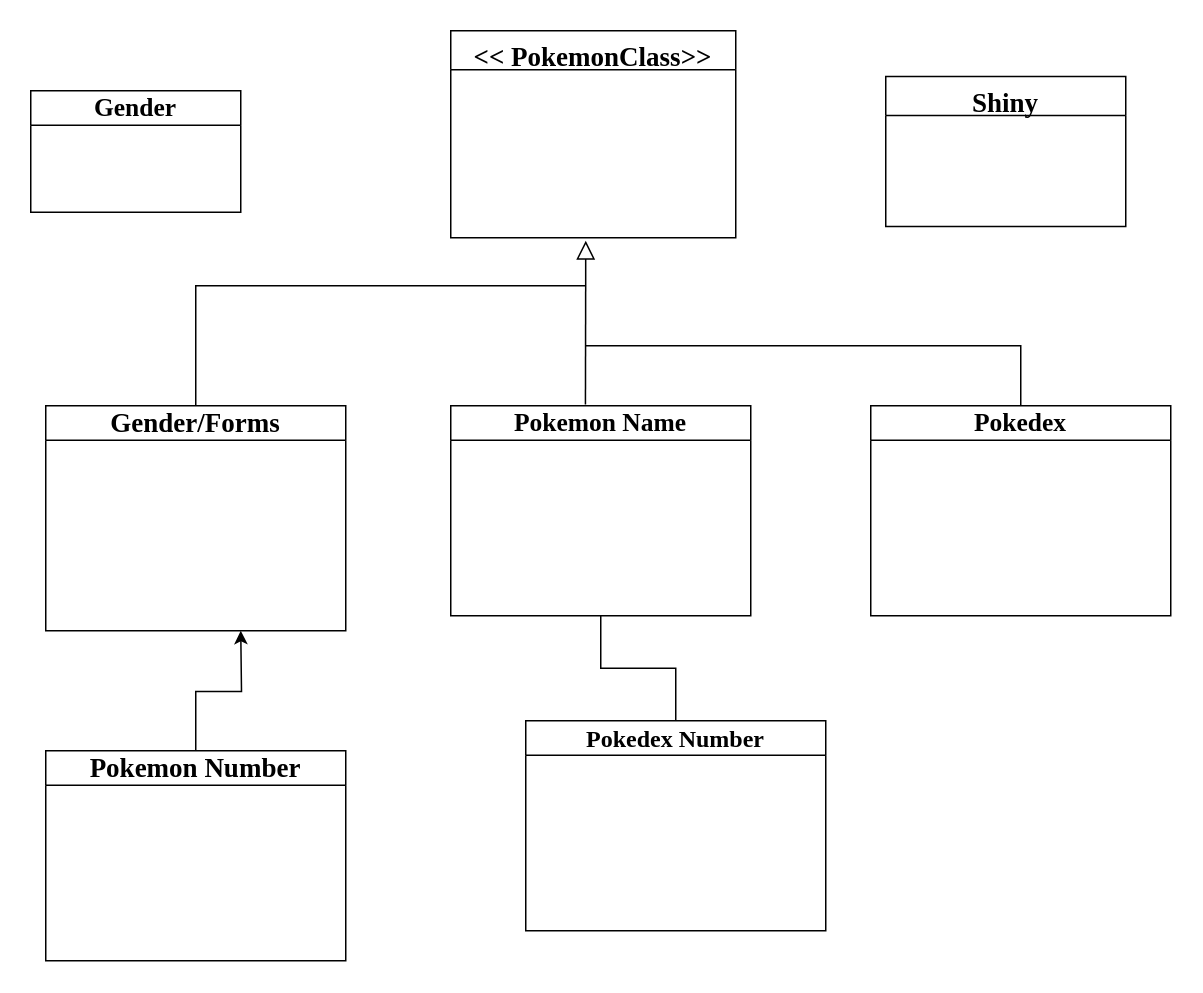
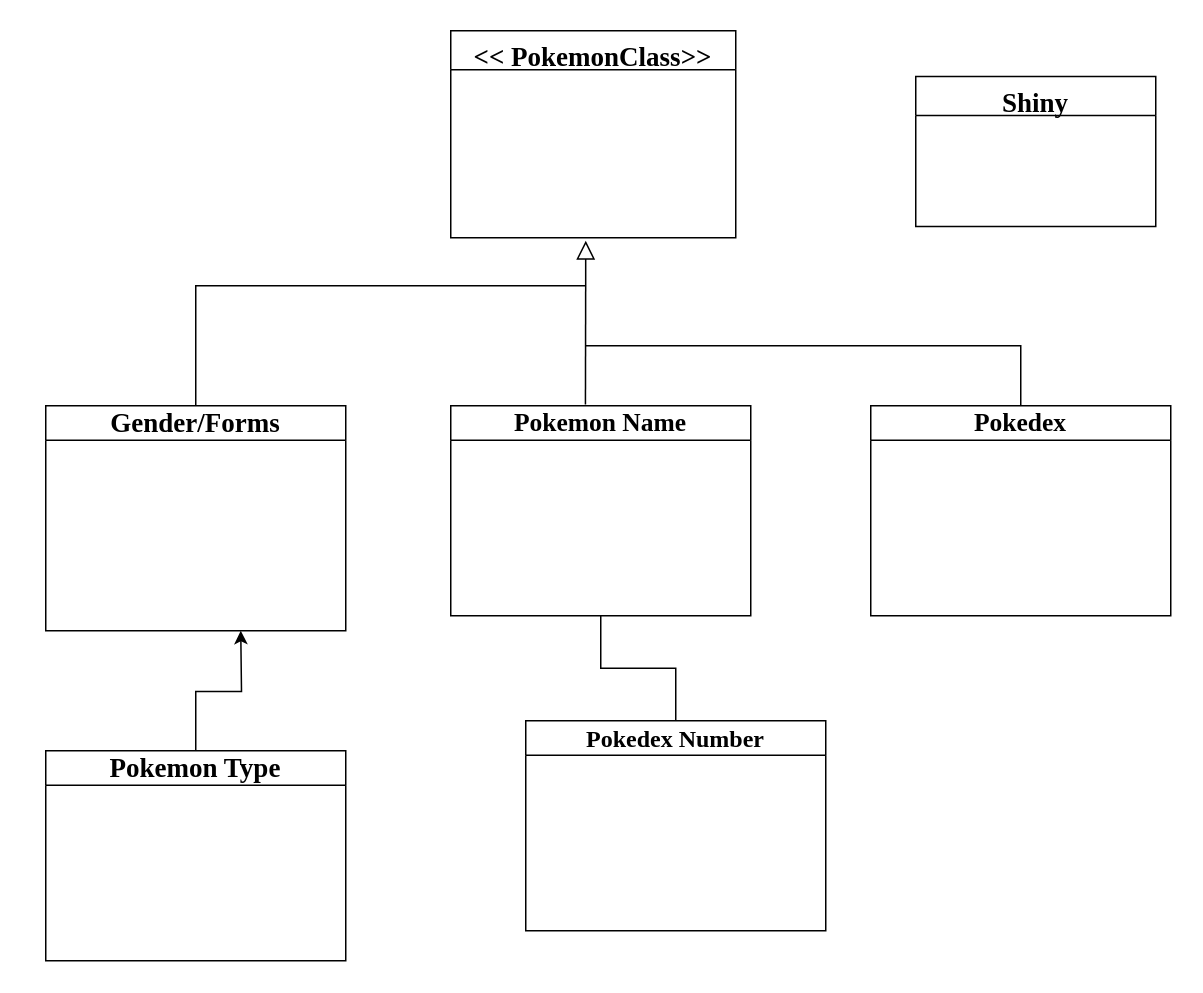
node "Gender": removed
node "Shiny": moved (1006, 152) -> (1036, 152)
node "Pokemon Number": label "Pokemon Number" -> "Pokemon Type"
